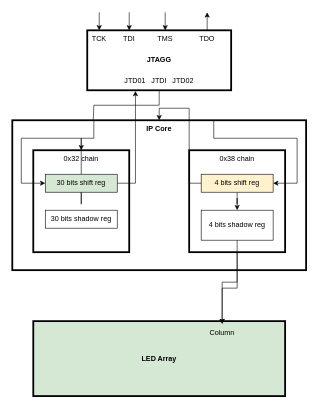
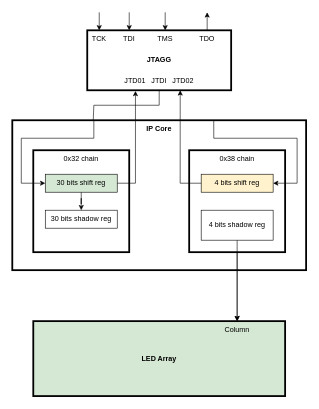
edge "4 bits shift reg" -> "IP Core": now "4 bits shift reg" -> "JTAGG"
edge "30 bits shift reg" -> "0x32 chain": now "30 bits shift reg" -> "30 bits shadow reg"
edge "4 bits shift reg" -> "4 bits shadow reg": removed
node "Column": moved (222, 333) -> (237, 330)
